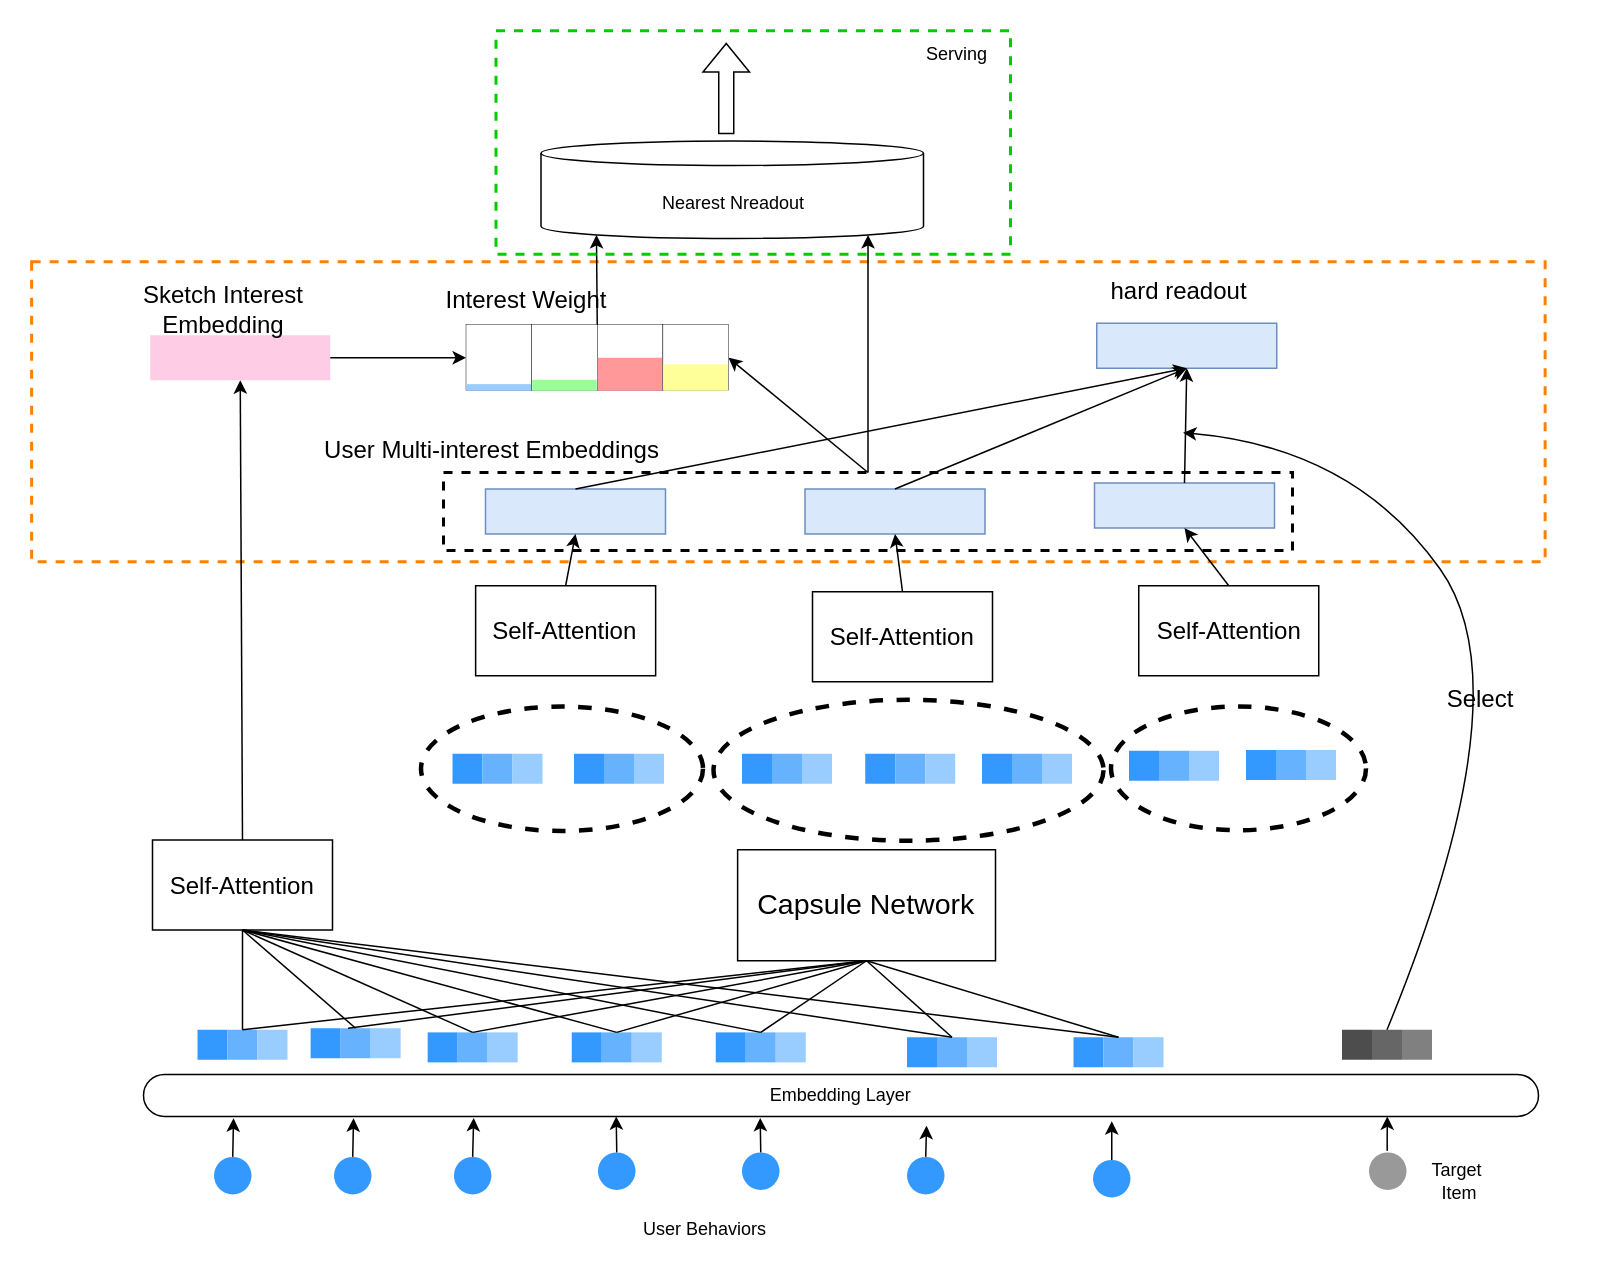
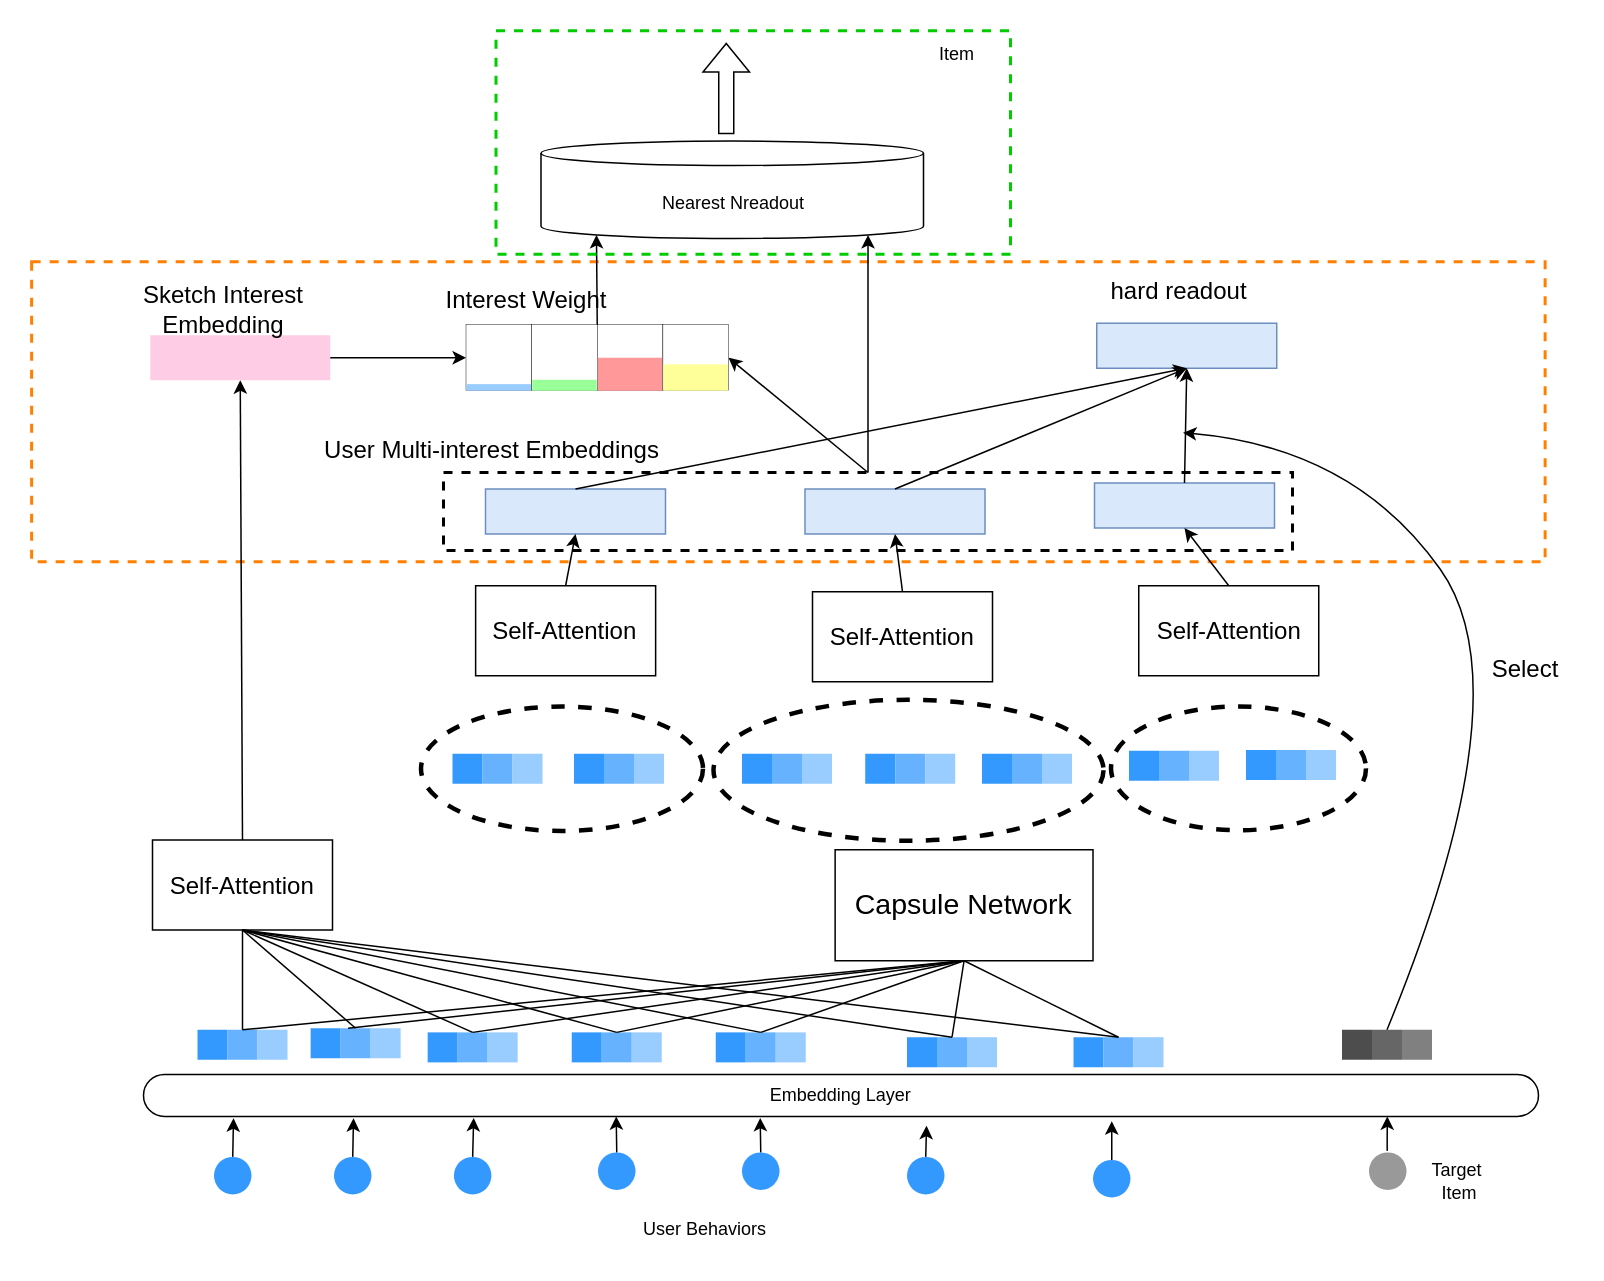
node "Serving": label "Serving" -> "Item"
node "Select": moved (1480, 698) -> (1525, 668)
node "Capsule Network": moved (866, 905) -> (964, 905)
